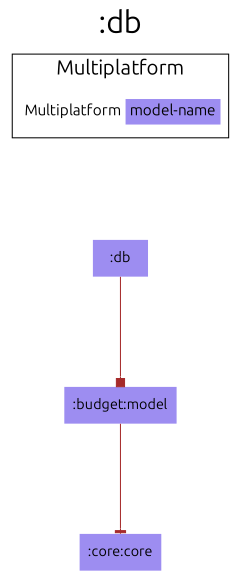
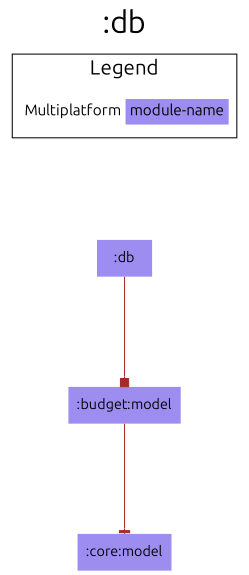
cluster "Multiplatform": label "Multiplatform" -> "Legend"
node "Multiplatform": text "model-name" -> "module-name"
node ":core:core": label ":core:core" -> ":core:model"
